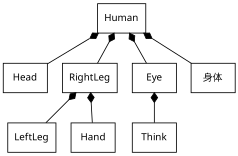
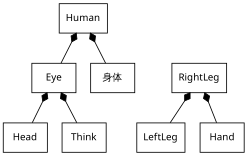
edge "Head" -> "Human": now "Head" -> "Eye"
edge "RightLeg" -> "Human": removed
